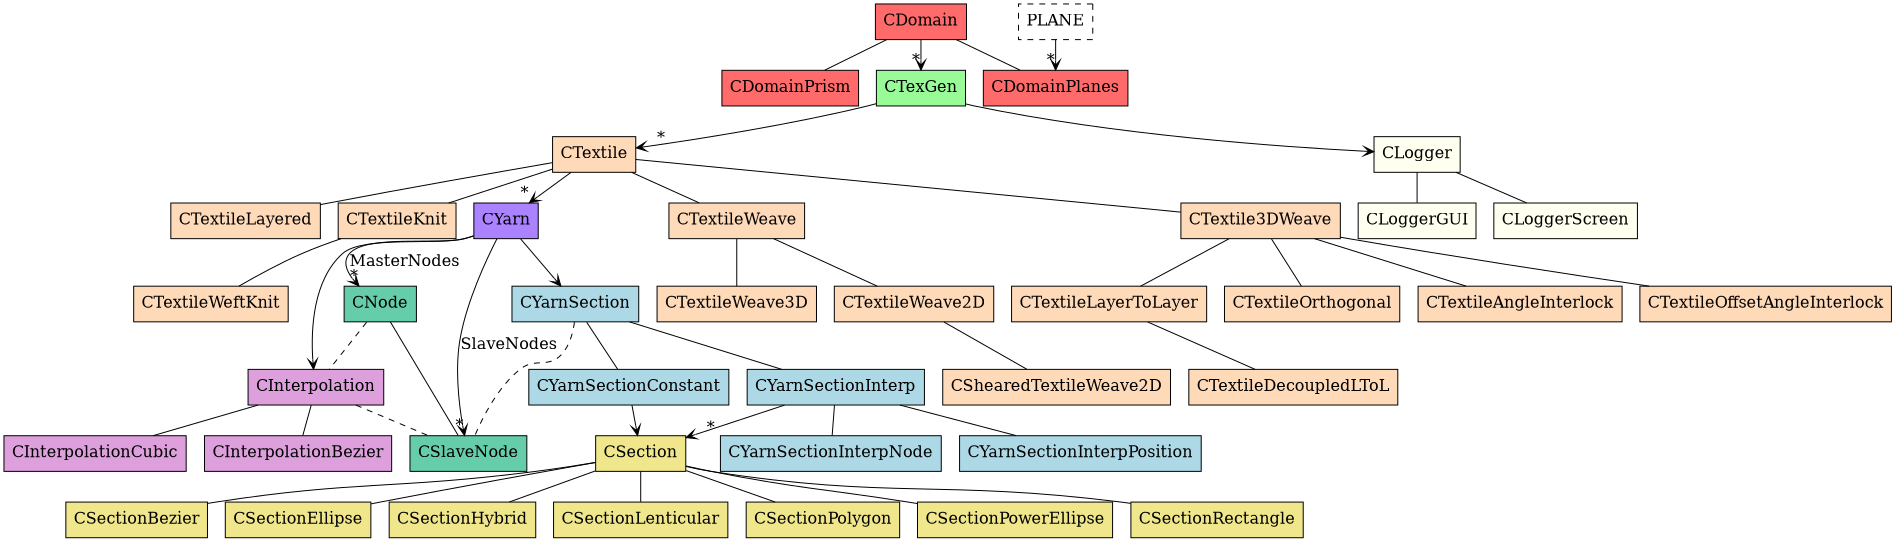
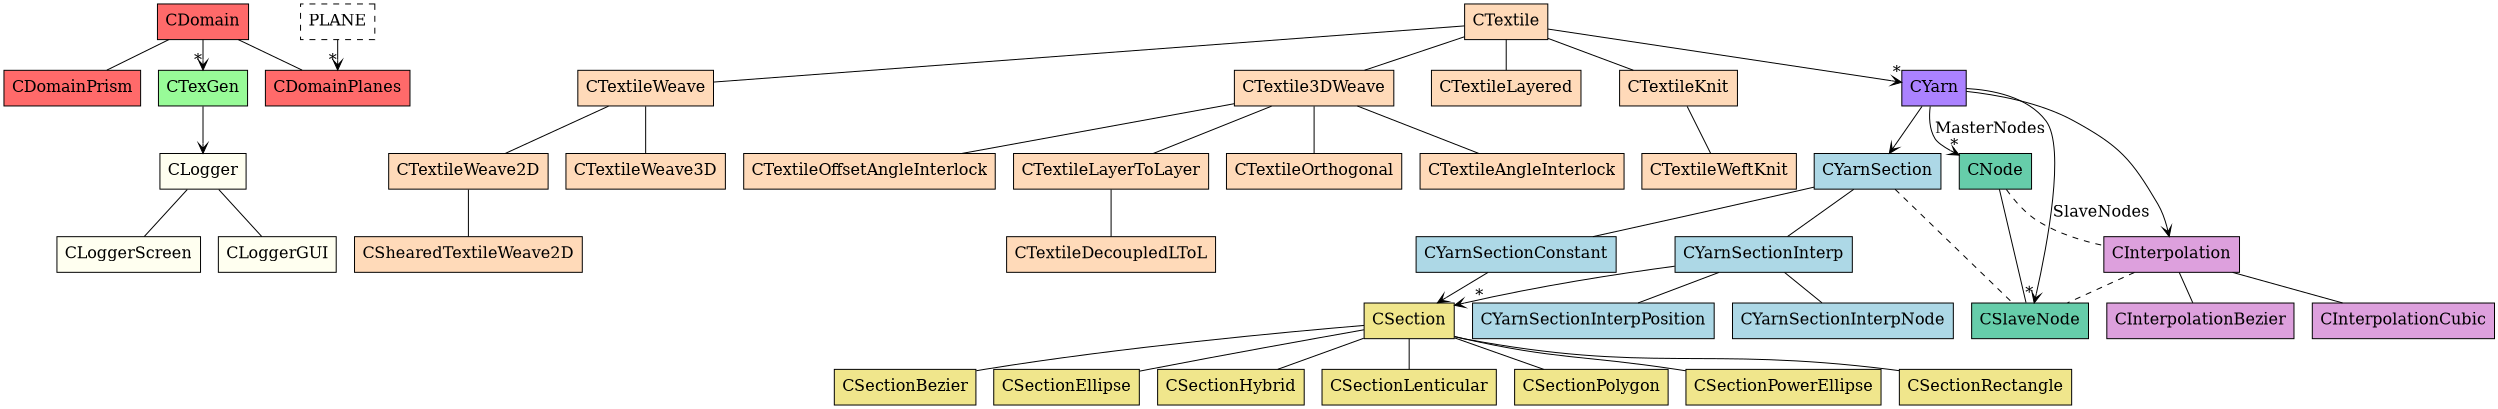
edge "CTexGen" -> "CTextile": removed
